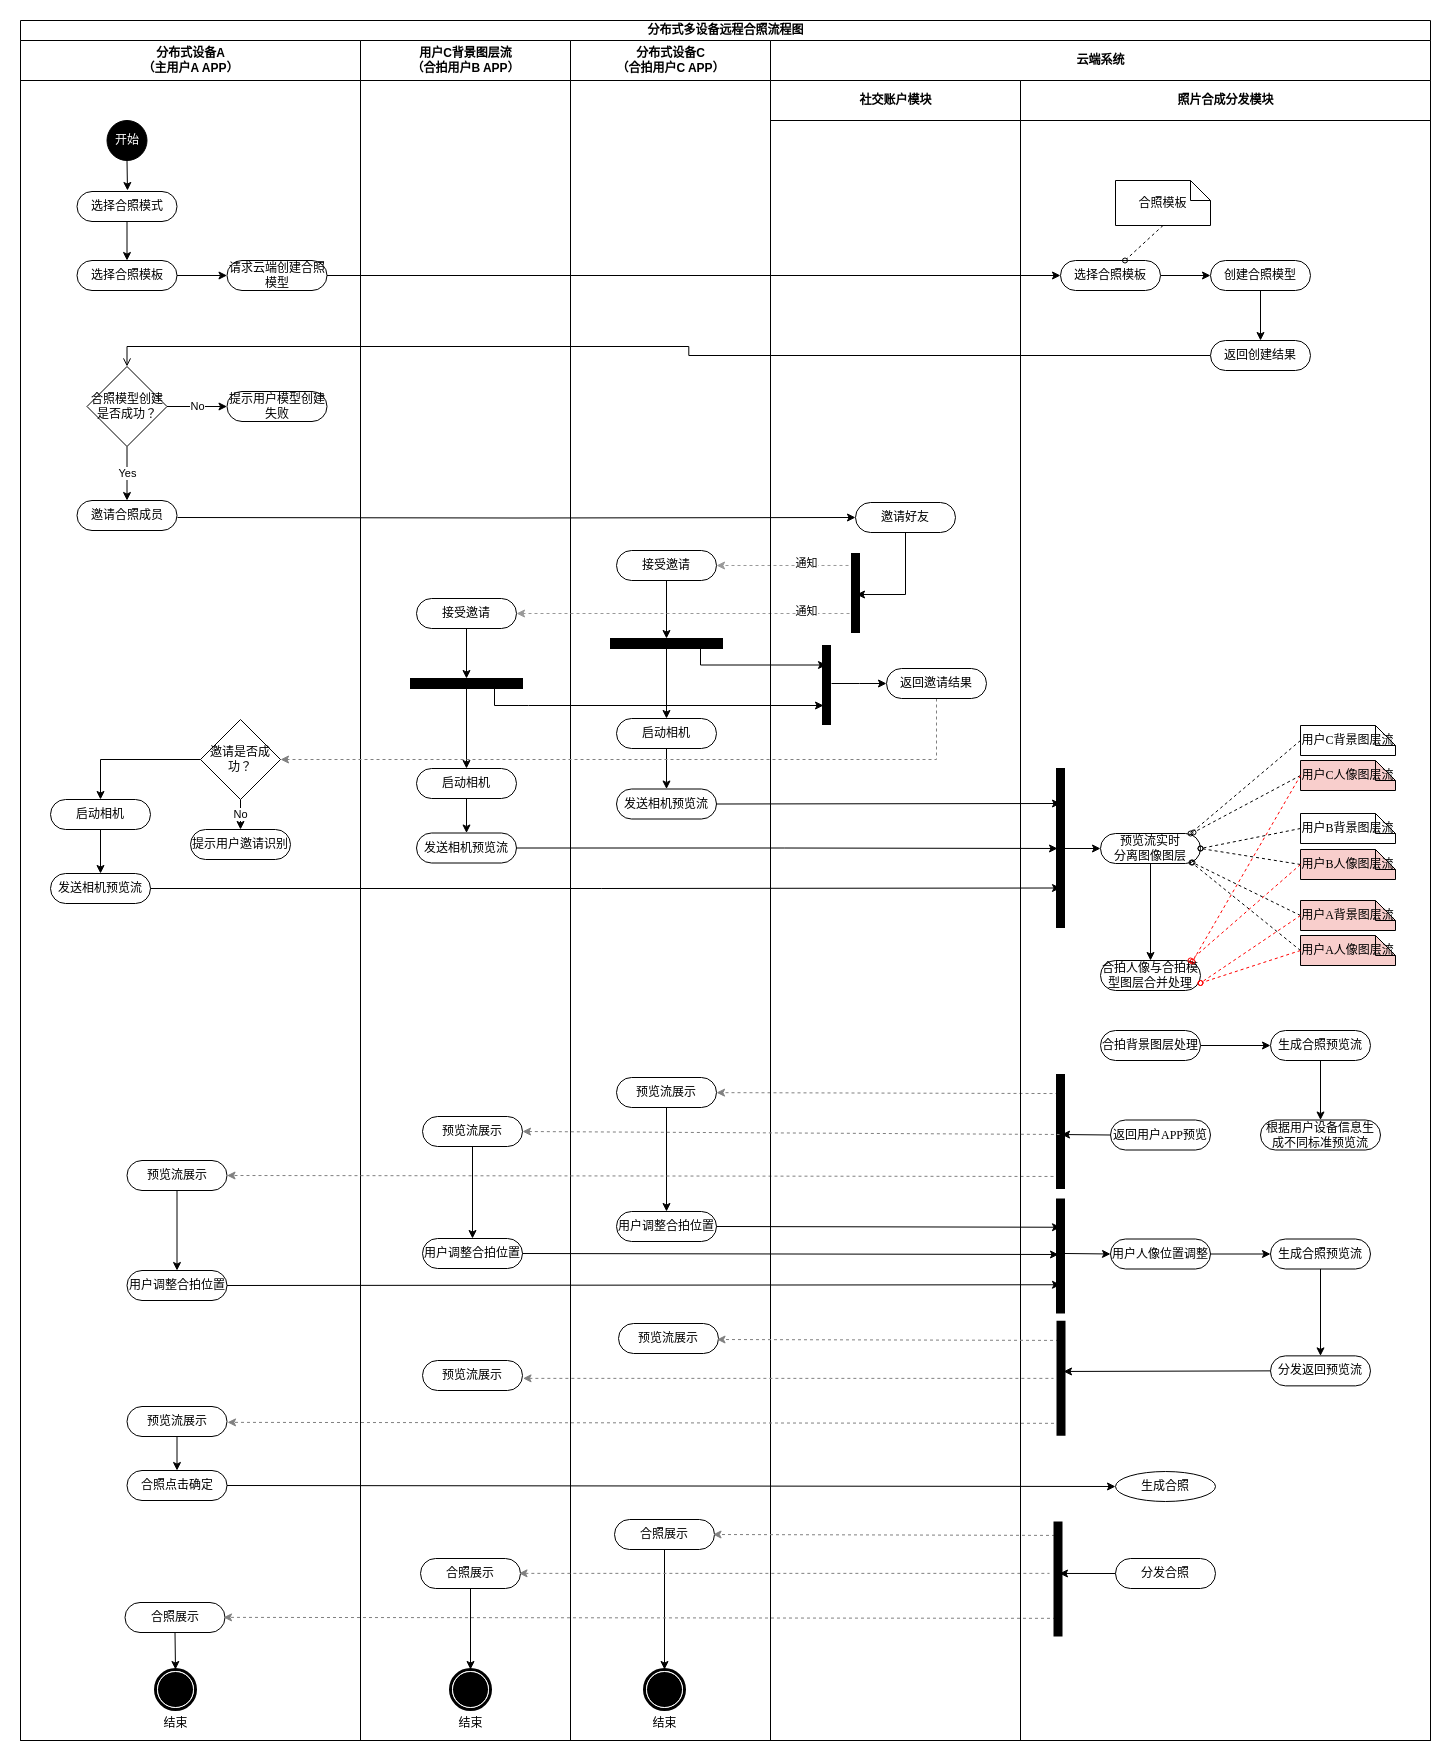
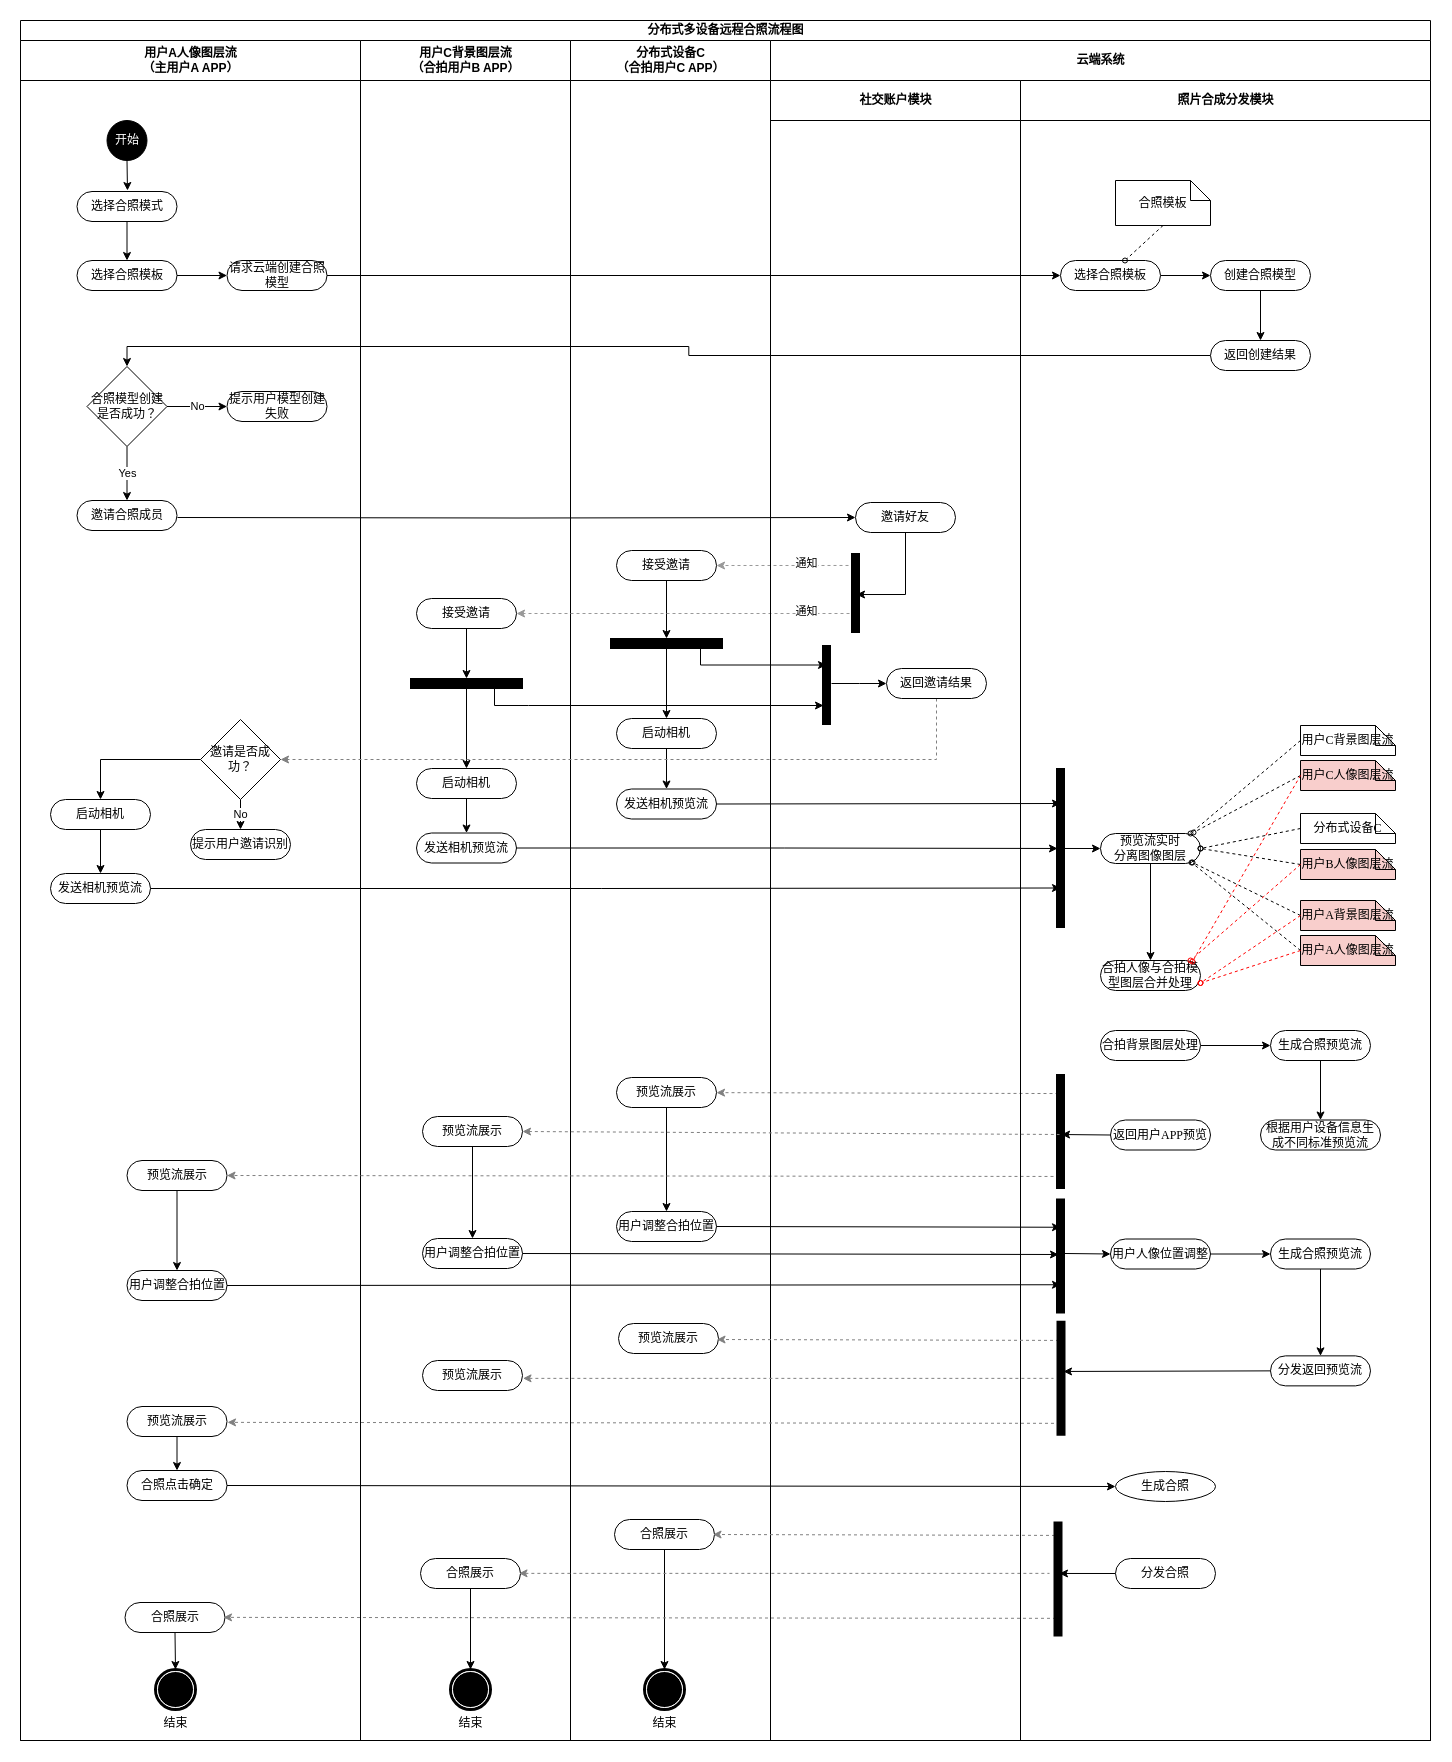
node "分布式设备A （主用户A APP）": label "分布式设备A （主用户A APP）" -> "用户A人像图层流 （主用户A APP）"
edge "返回创建结果" -> "合照模型创建是否成功？": arrowhead open -> classic
node "用户B背景图层流": label "用户B背景图层流" -> "分布式设备C"
